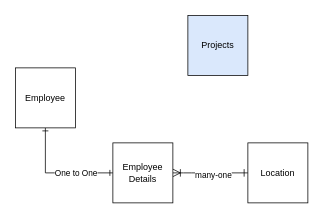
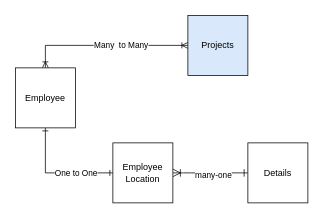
edge "Projects" -- "Employee": added, label "Many to Many"
node "Employee Details": label "Employee Details" -> "Employee Location"
node "Location": label "Location" -> "Details"
